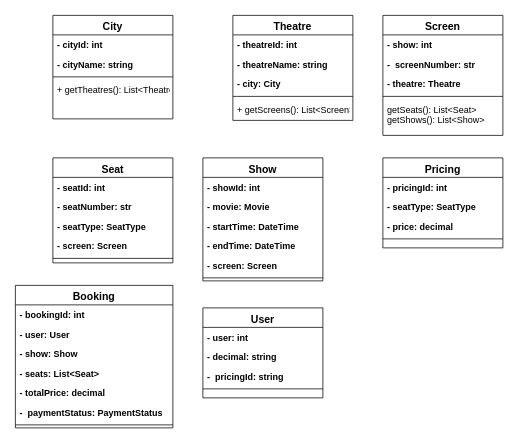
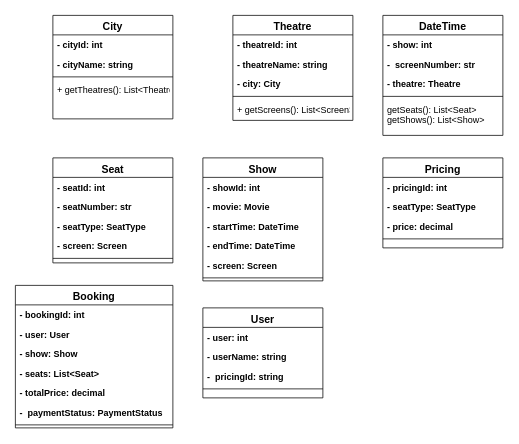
node "Screen": label "Screen" -> "DateTime"
node "- decimal: string": label "- decimal: string" -> "- userName: string"
